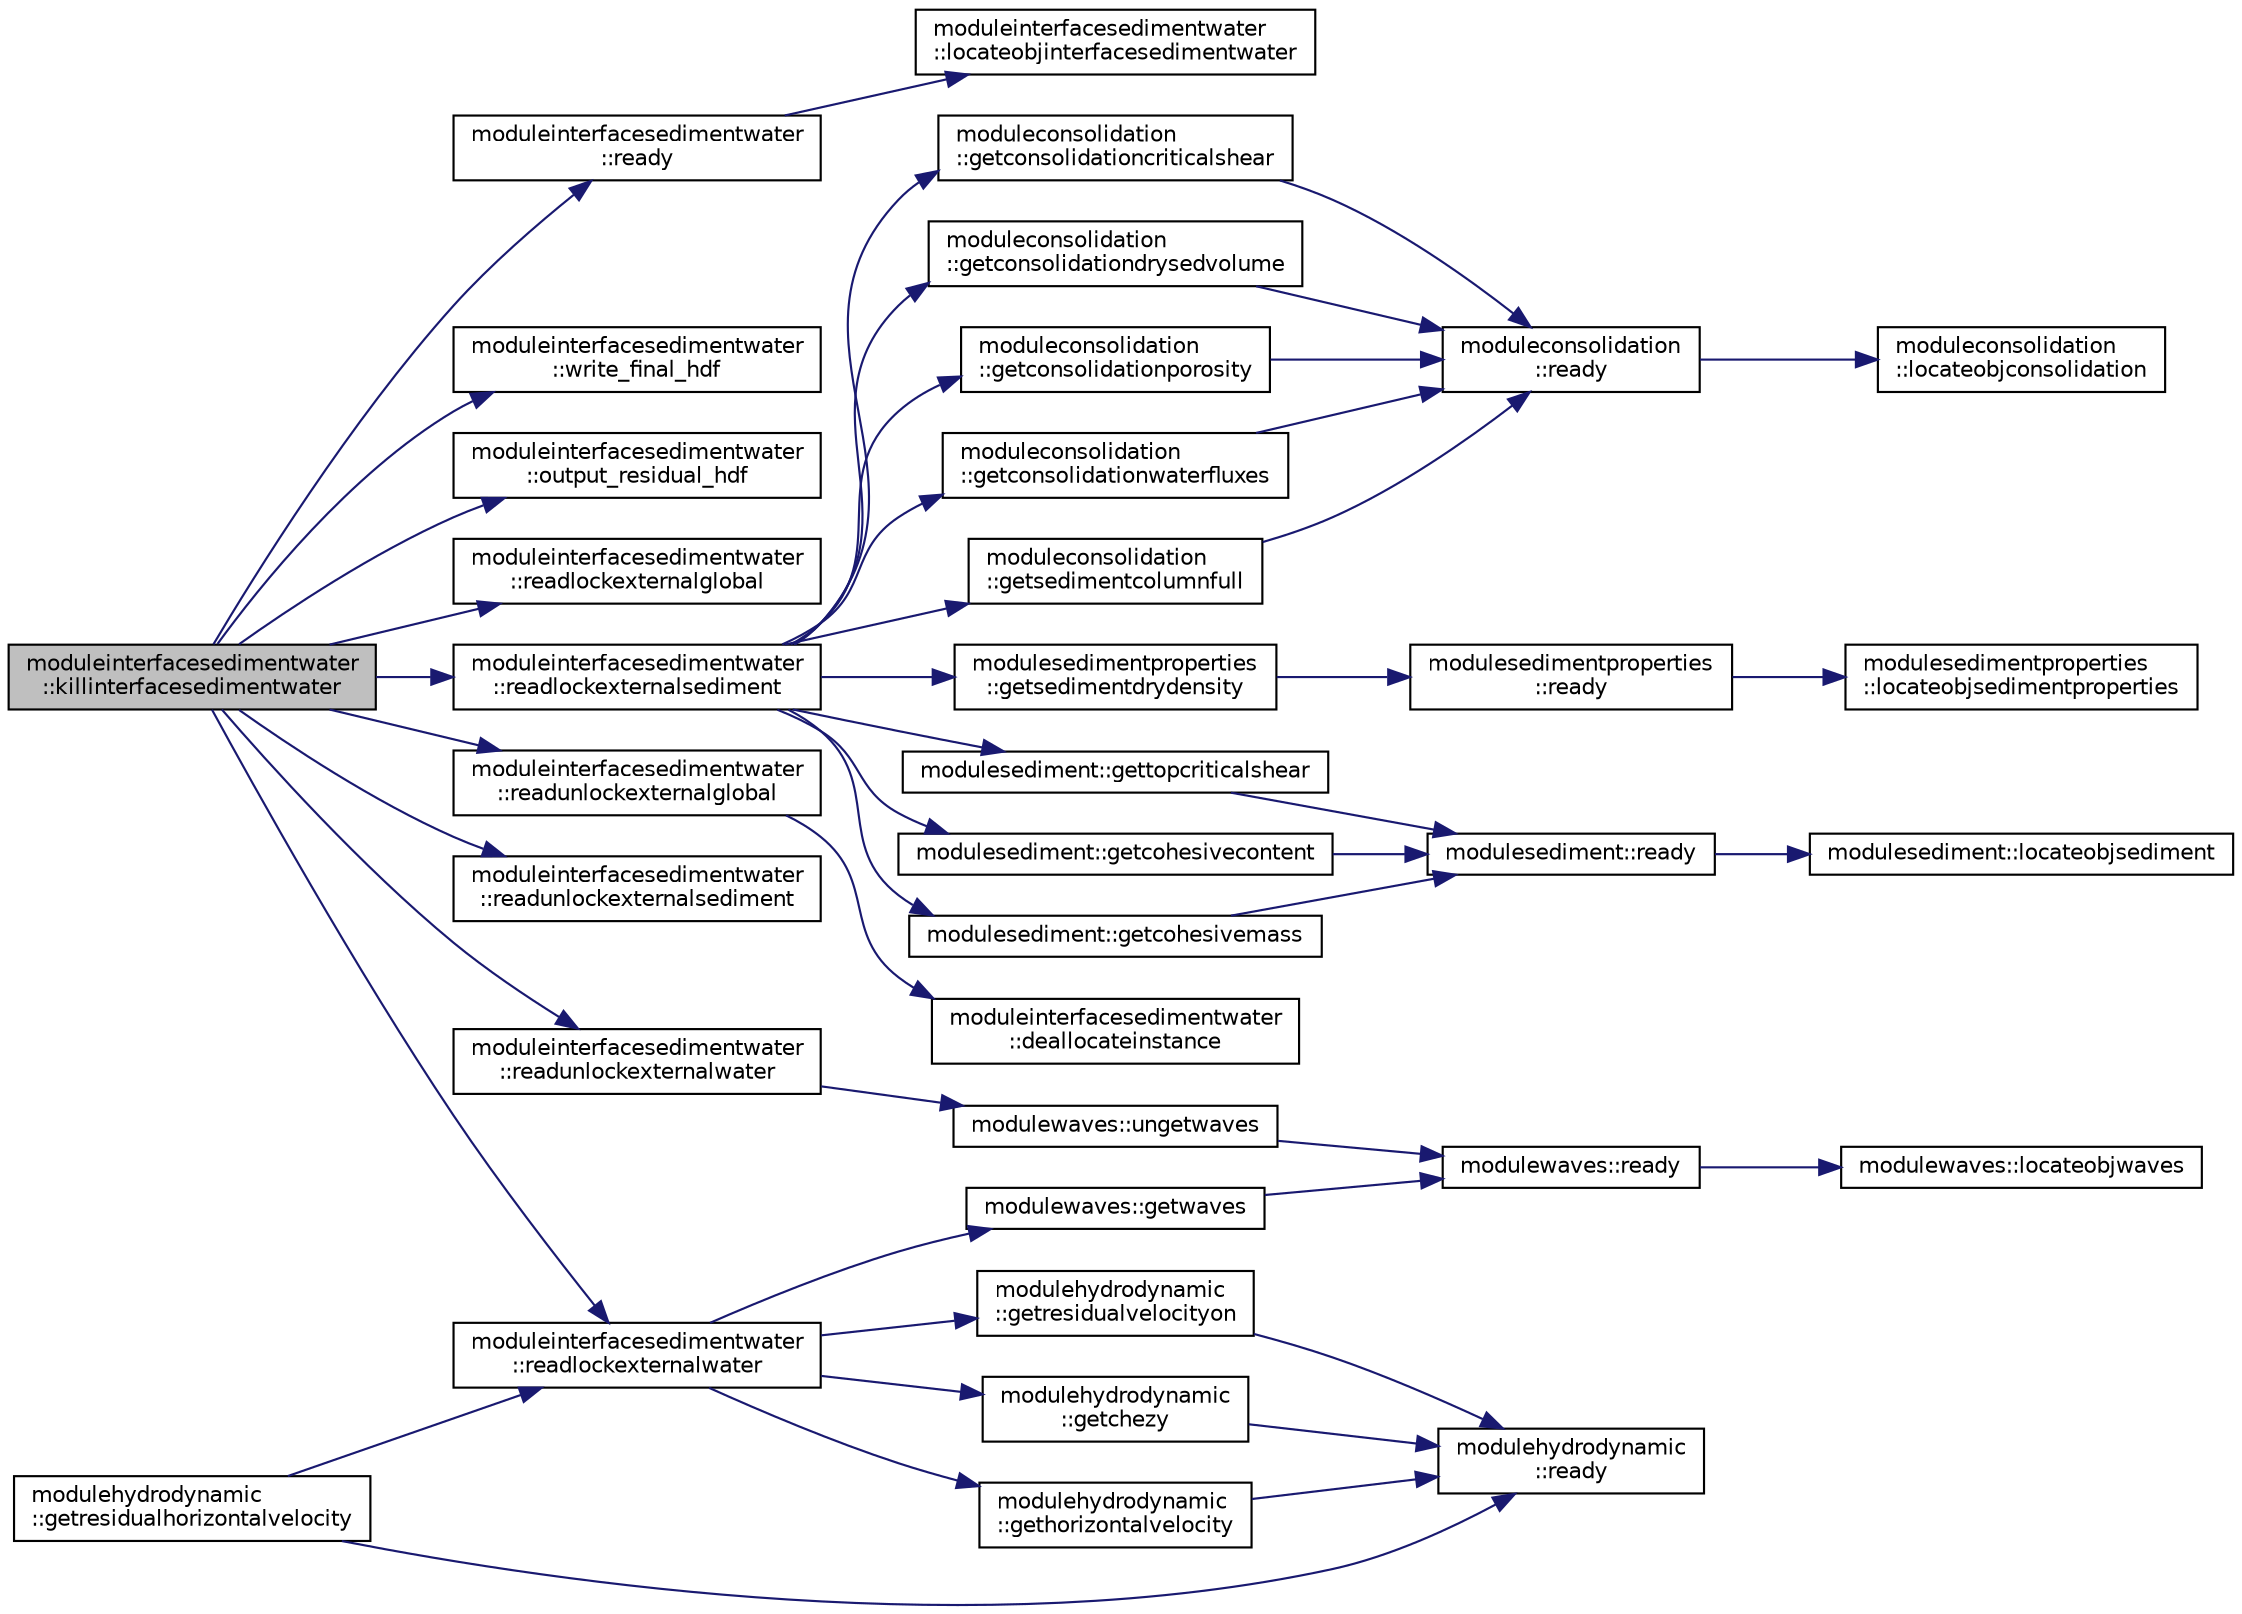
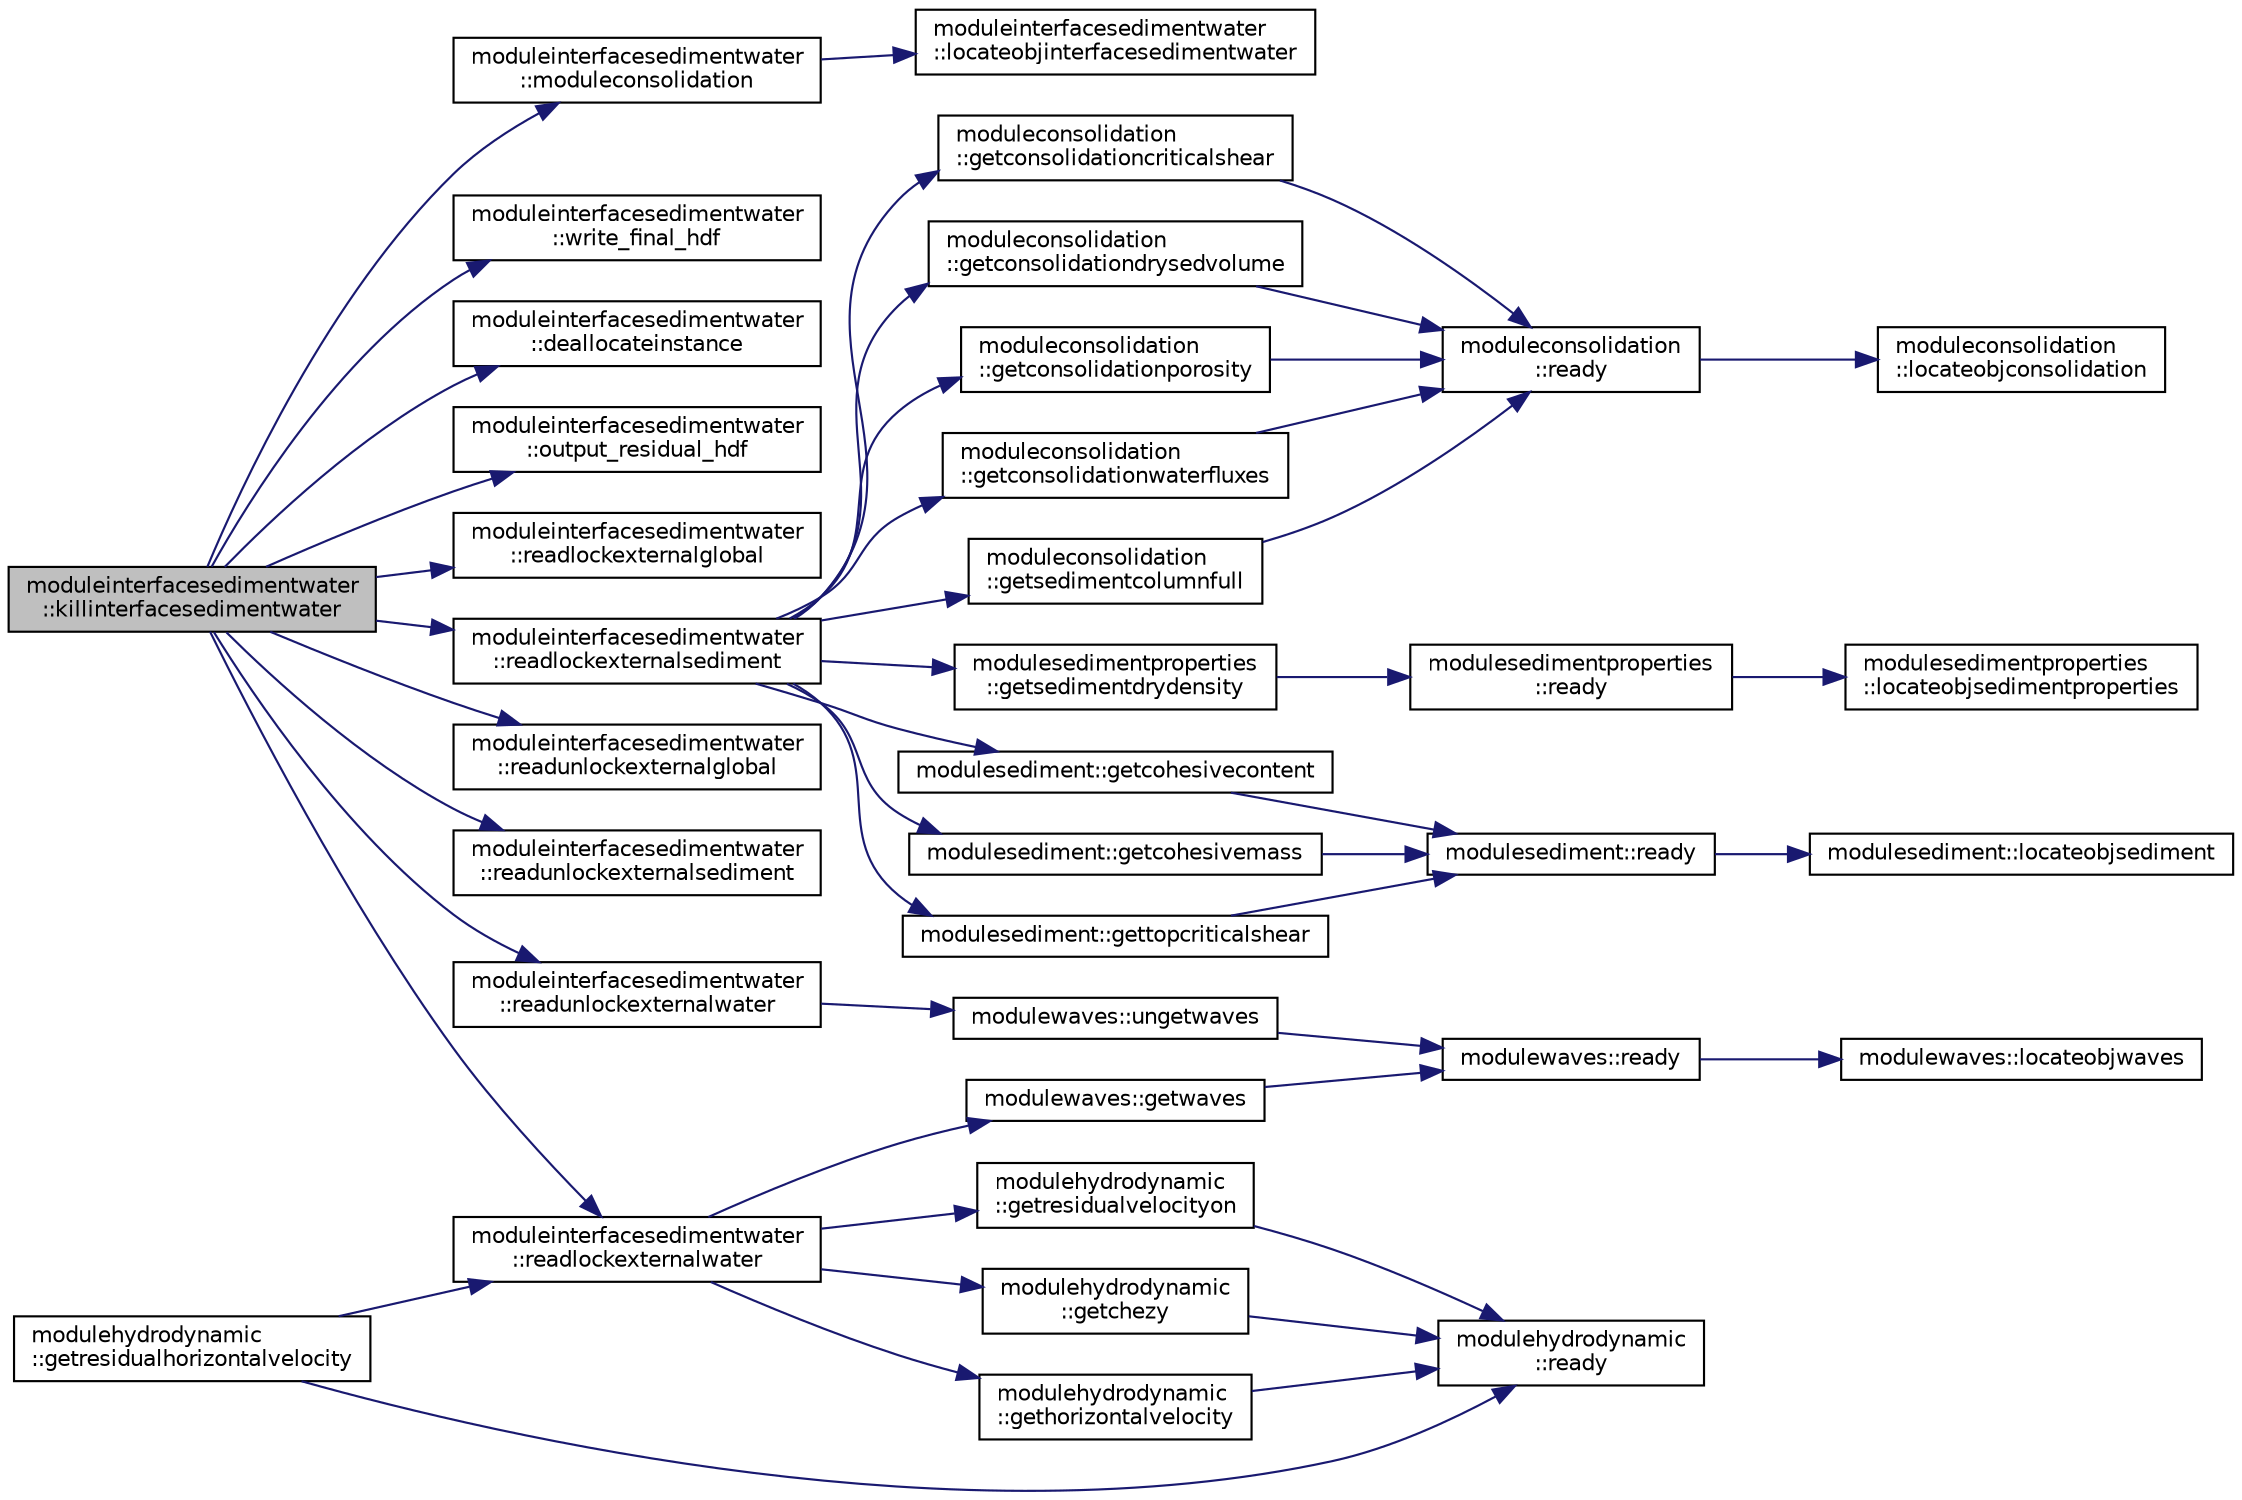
node "moduleinterfacesedimentwater ::ready": label "moduleinterfacesedimentwater ::ready" -> "moduleinterfacesedimentwater ::moduleconsolidation"
edge "moduleinterfacesedimentwater ::readunlockexternalglobal" -> "moduleinterfacesedimentwater ::deallocateinstance": now "moduleinterfacesedimentwater ::killinterfacesedimentwater" -> "moduleinterfacesedimentwater ::deallocateinstance"
